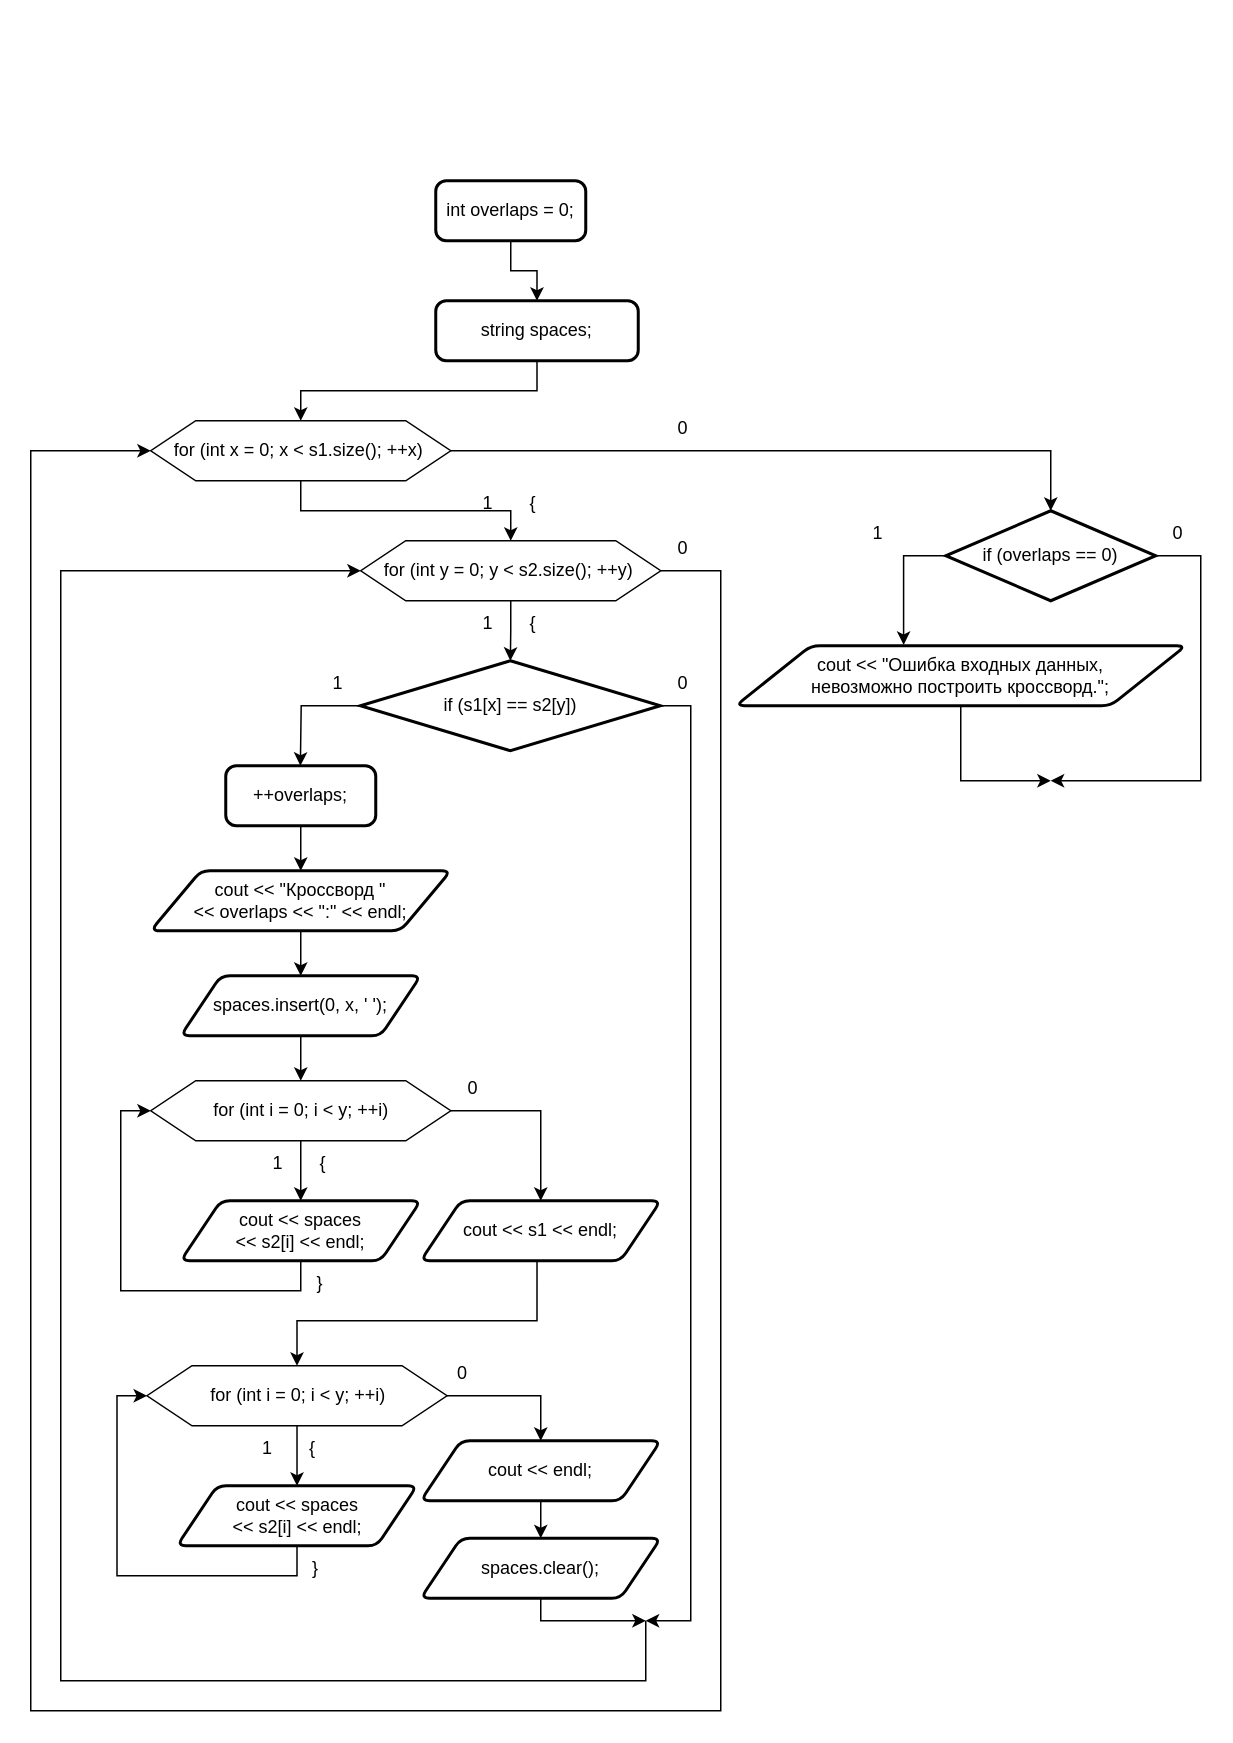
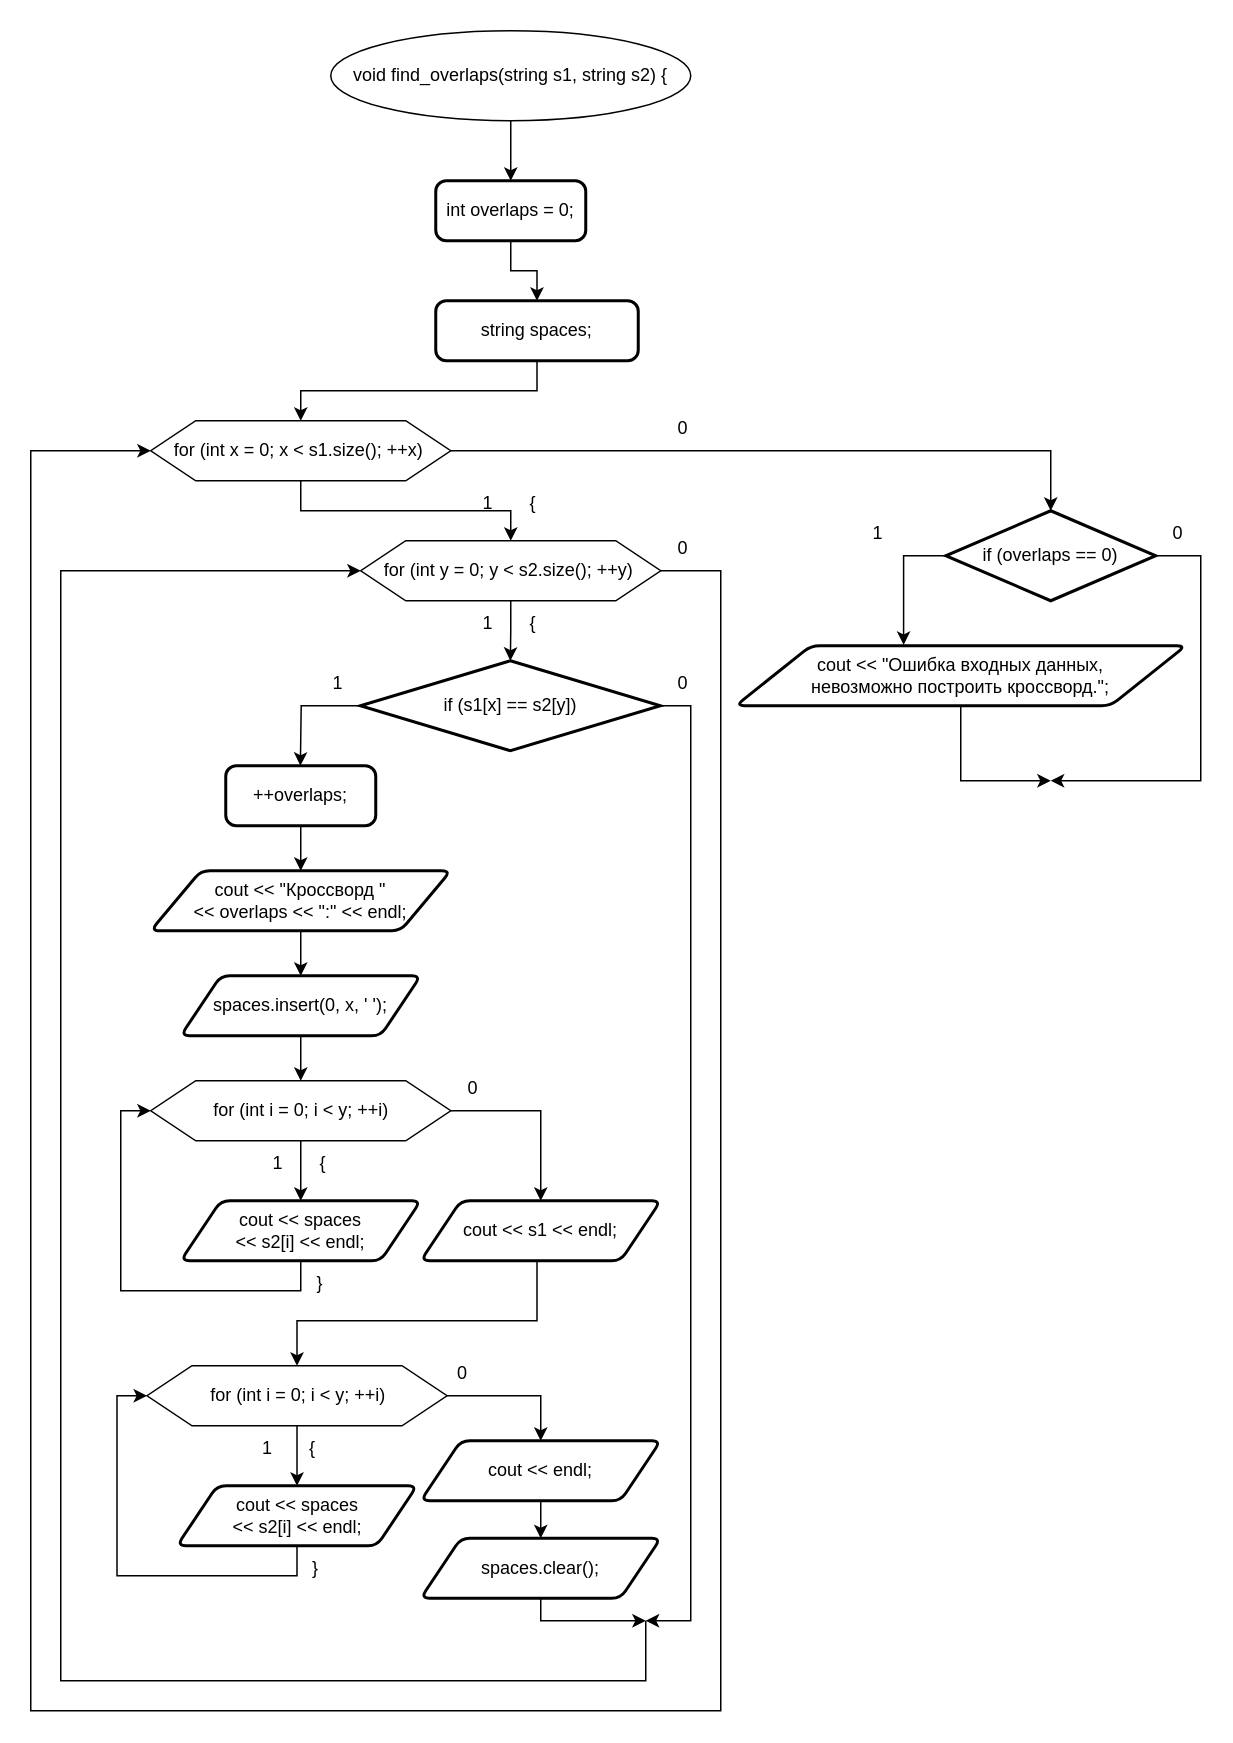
node "void find_overlaps(string s1, string s2) {": added
edge "void find_overlaps(string s1, string s2) {" -> "int overlaps = 0;": added
